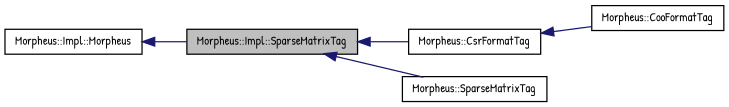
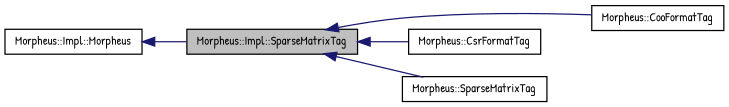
edge "Morpheus::CooFormatTag" -> "Morpheus::CsrFormatTag": now "Morpheus::CooFormatTag" -> "Morpheus::Impl::SparseMatrixTag"
